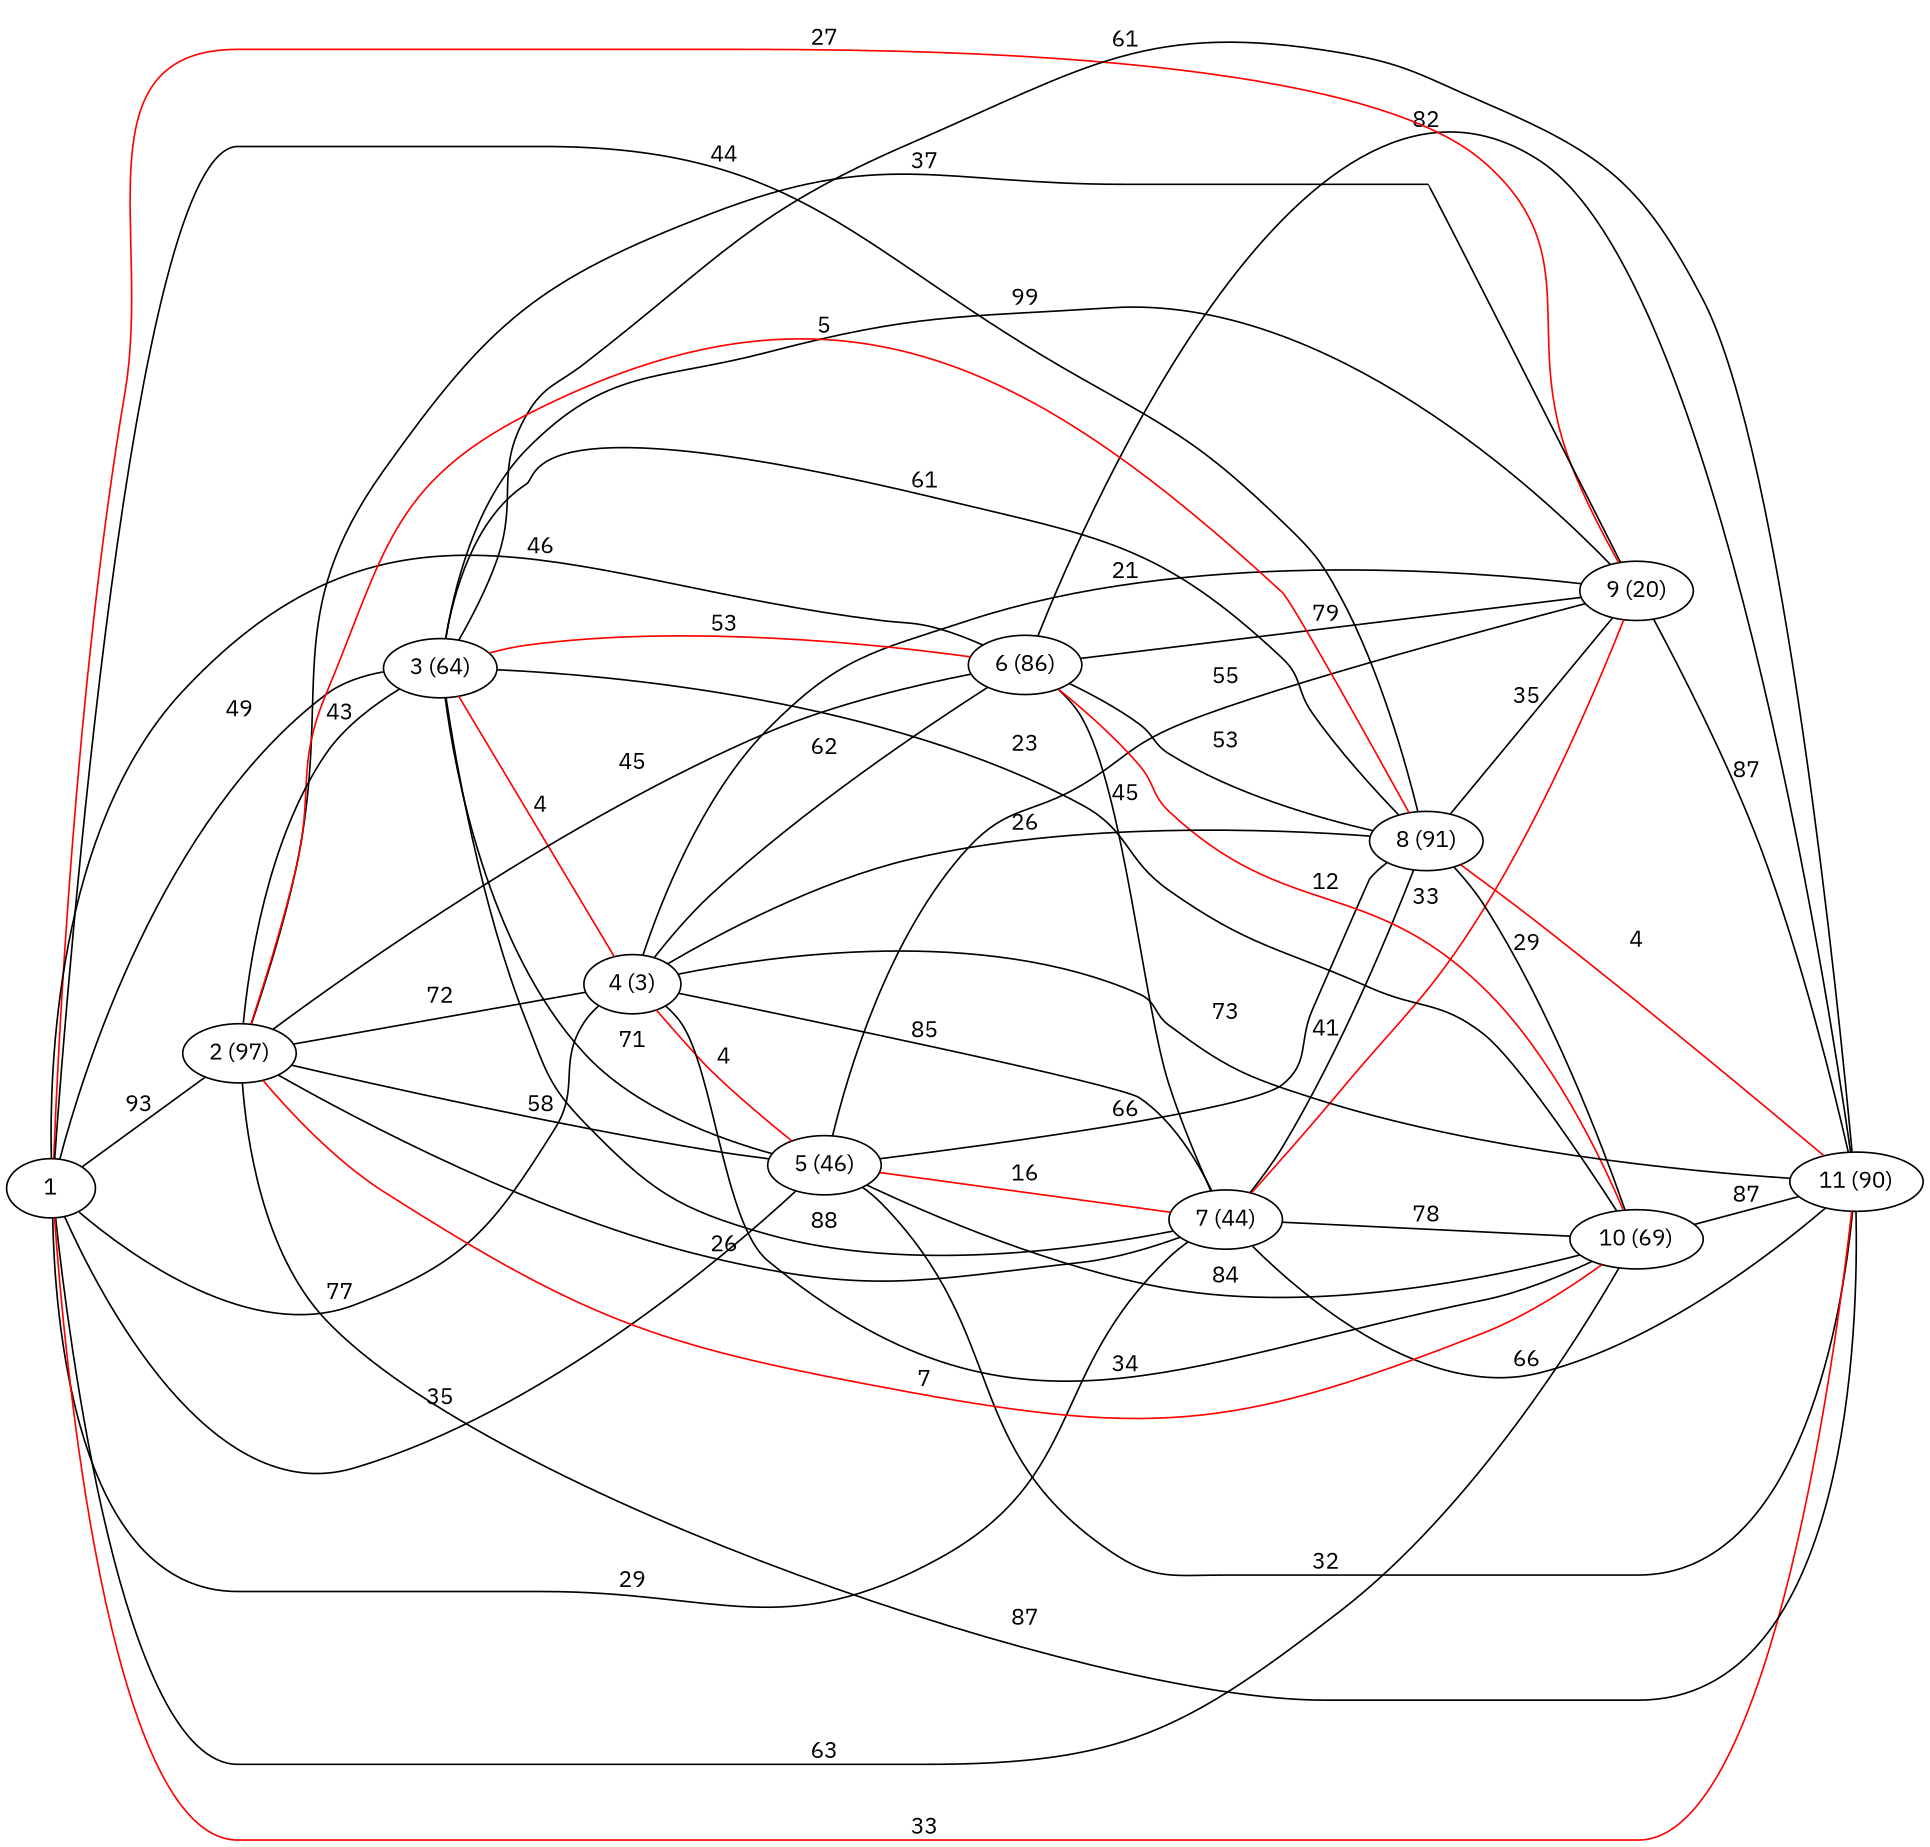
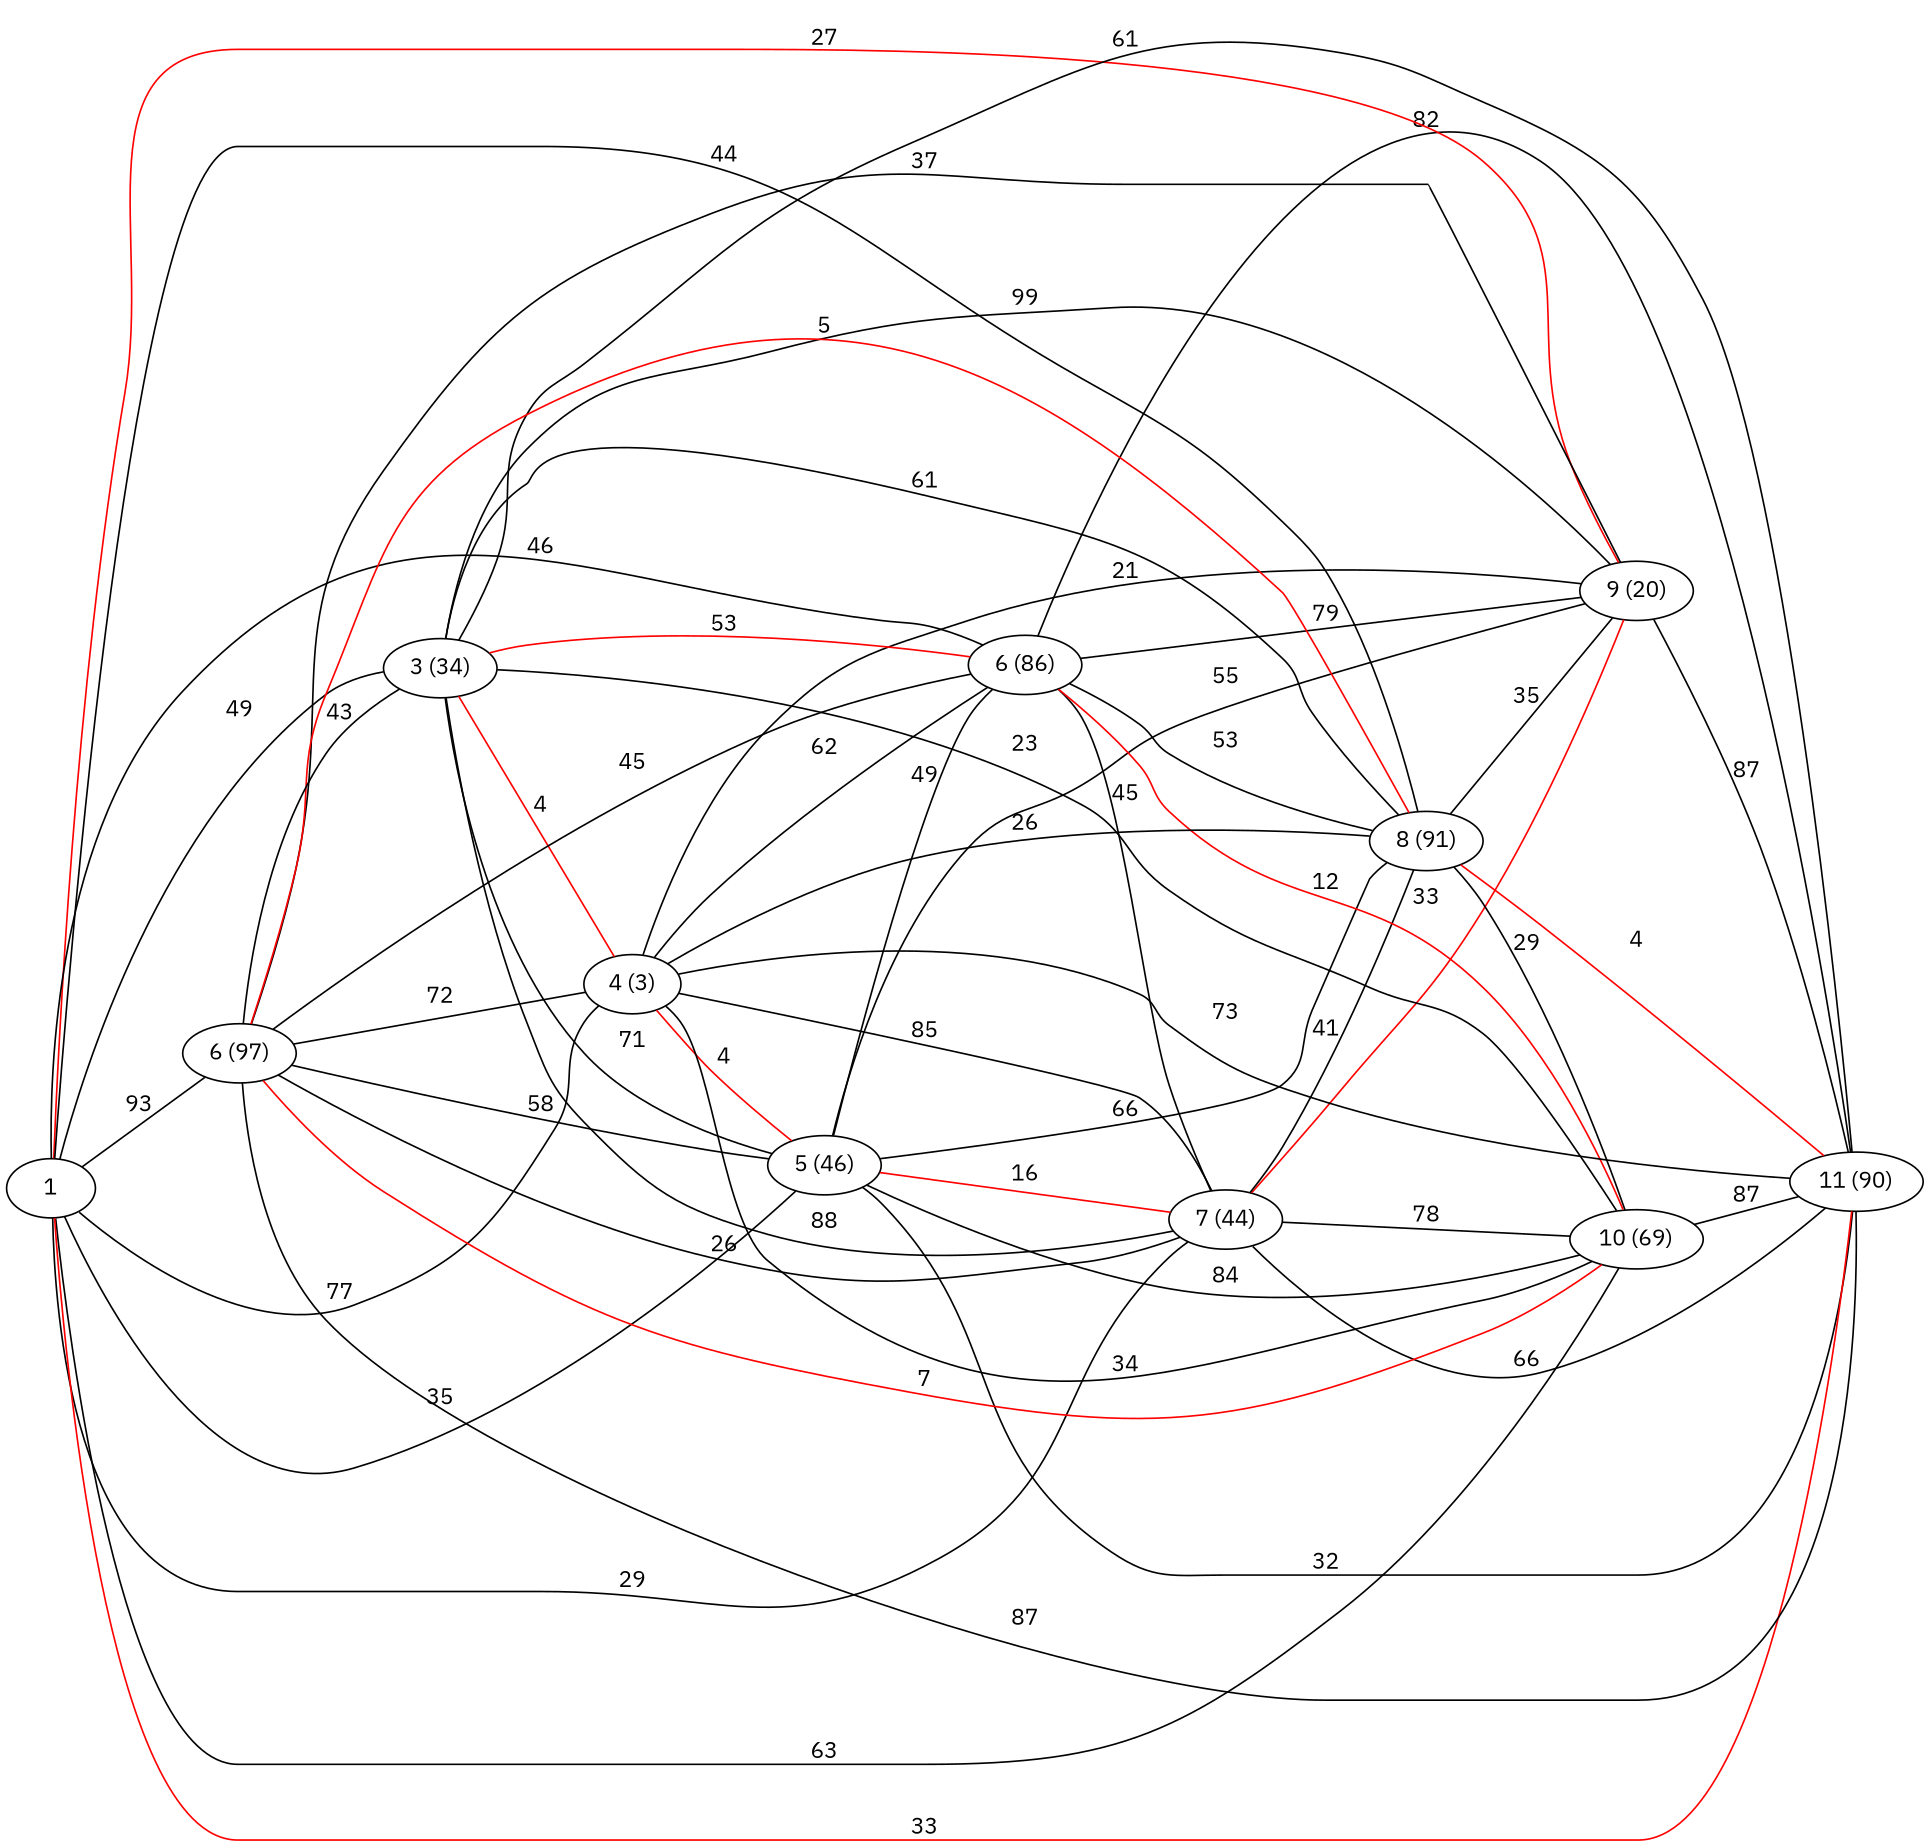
node "3 (64)": label "3 (64)" -> "3 (34)"
edge "6 (86)" -- "5 (46)": added, label "49"
node "2 (97)": label "2 (97)" -> "6 (97)"
